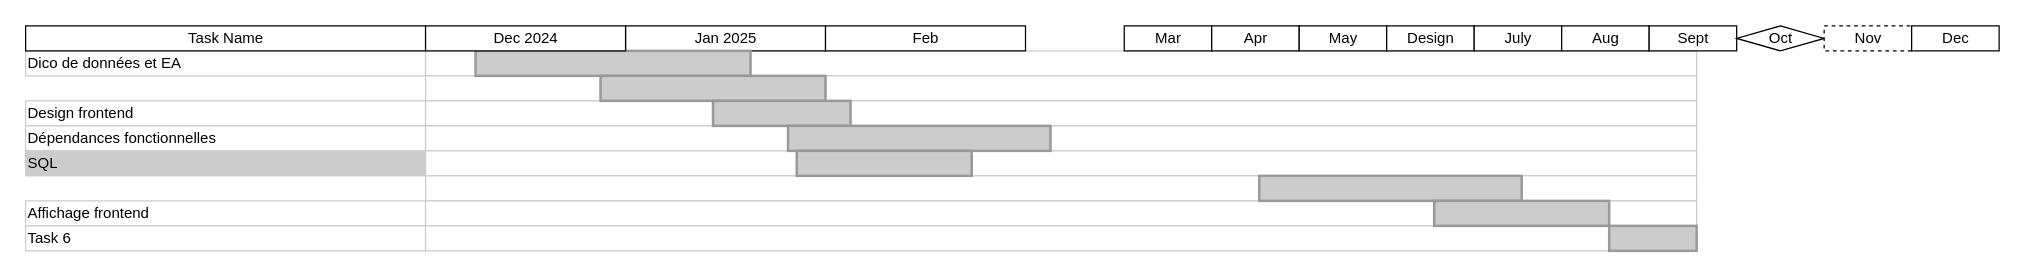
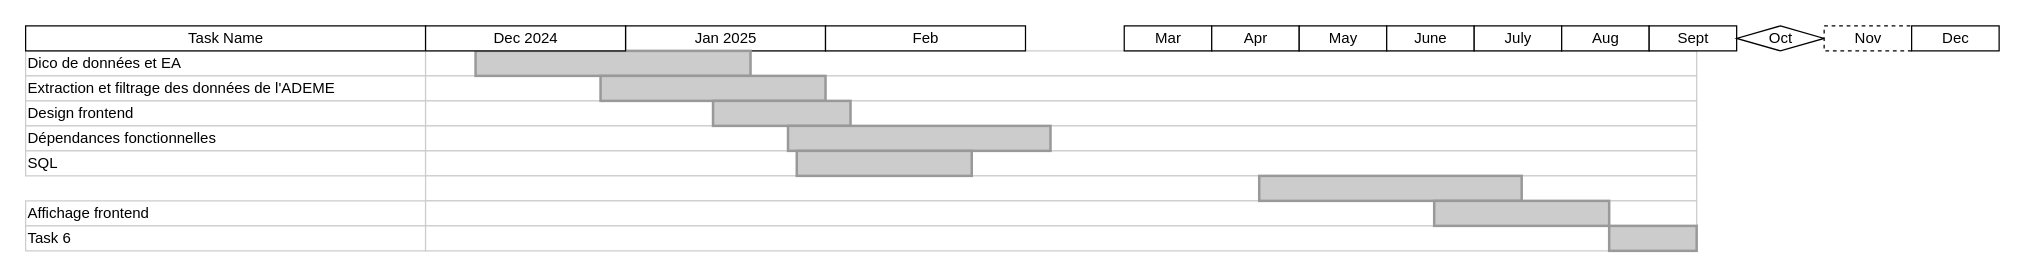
node "Design": label "Design" -> "June"
node "Extraction et filtrage des données de l'ADEME": added
node "SQL": fillcolor #cccccc -> #ffffff
